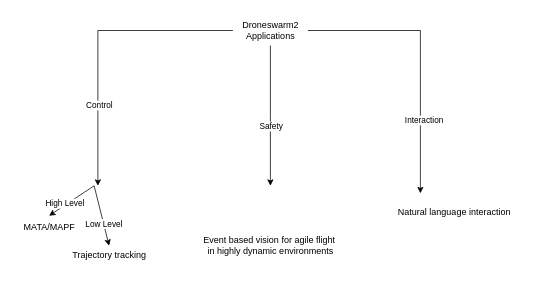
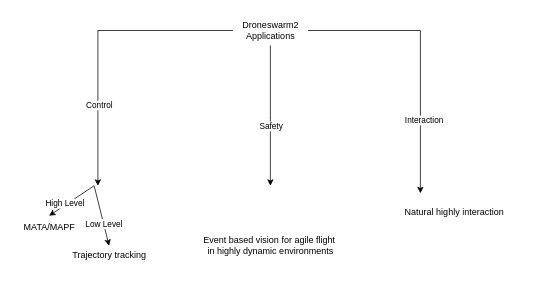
node "Natural language interaction": label "Natural language interaction" -> "Natural highly interaction"
